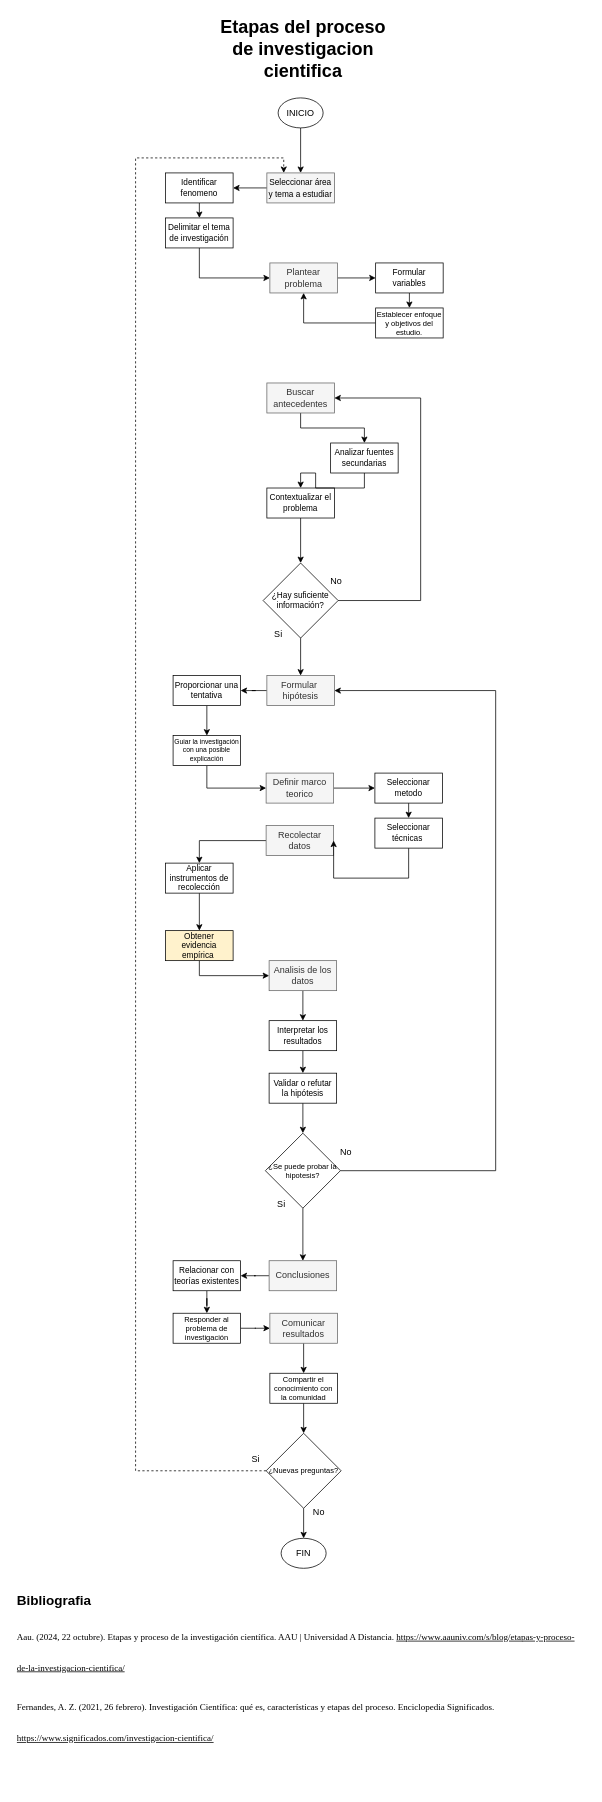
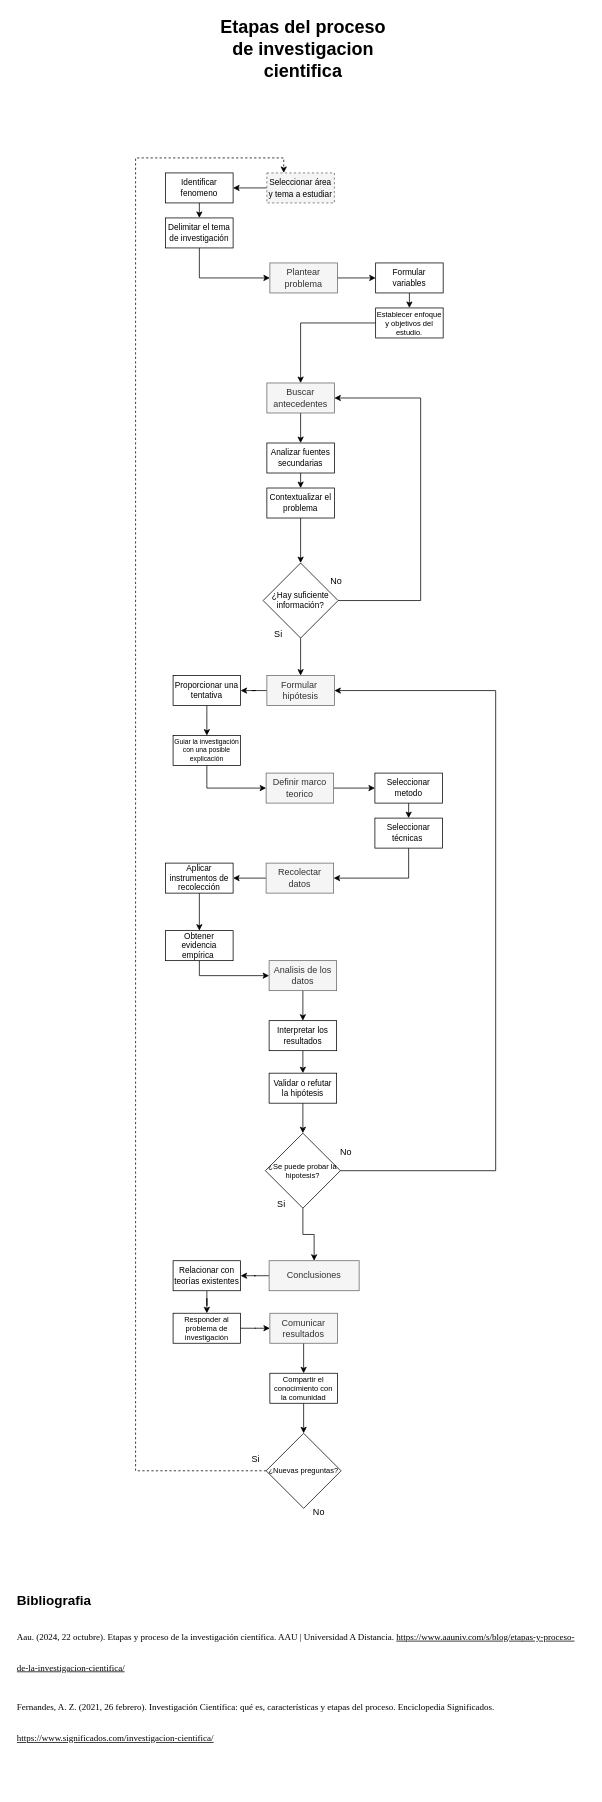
node "INICIO": removed
edge "INICIO" -> "Seleccionar área y tema a estudiar": removed
node "Seleccionar área y tema a estudiar": style solid -> dashed
edge "Establecer enfoque y objetivos del estudio." -> "Plantear problema": now "Establecer enfoque y objetivos del estudio." -> "Buscar antecedentes"
node "Analizar fuentes secundarias": moved (364, 458) -> (300, 458)
node "Recolectar datos": moved (300, 840) -> (300, 878)
node "Obtener evidencia empírica": fillcolor #fff2cc -> #ffffff
node "Conclusiones": size 68x30 -> 90x30
edge "¿Nuevas preguntas?" -> "FIN": removed
node "FIN": removed
